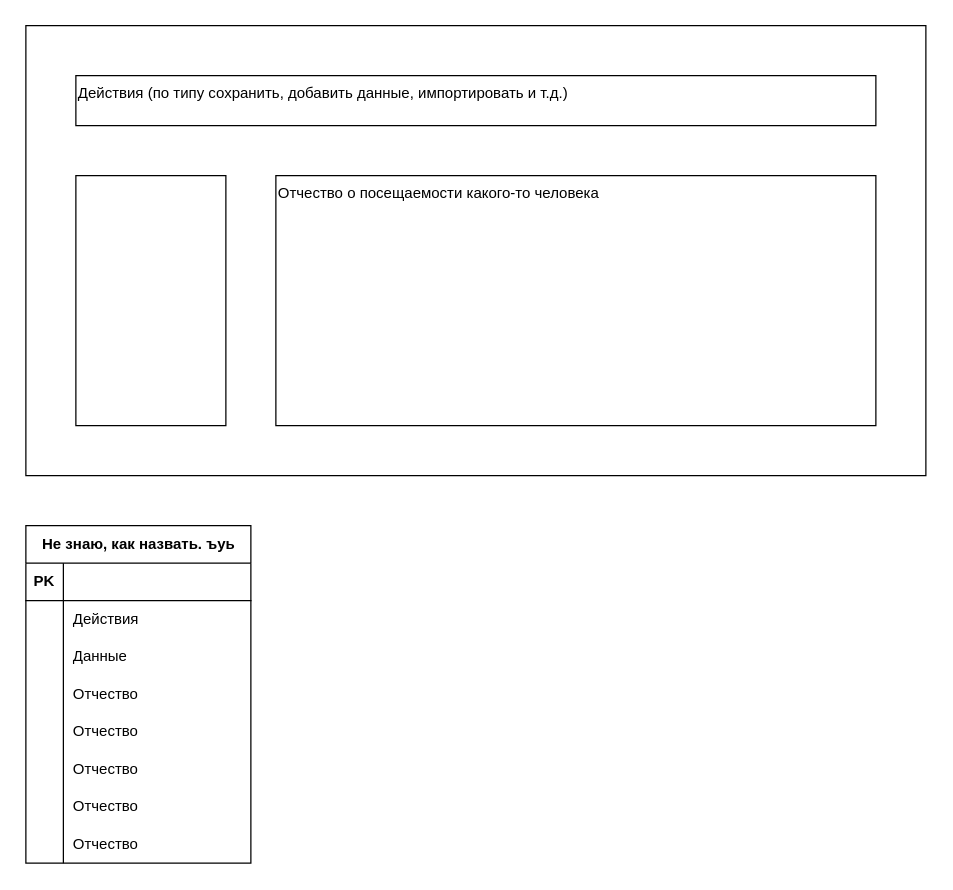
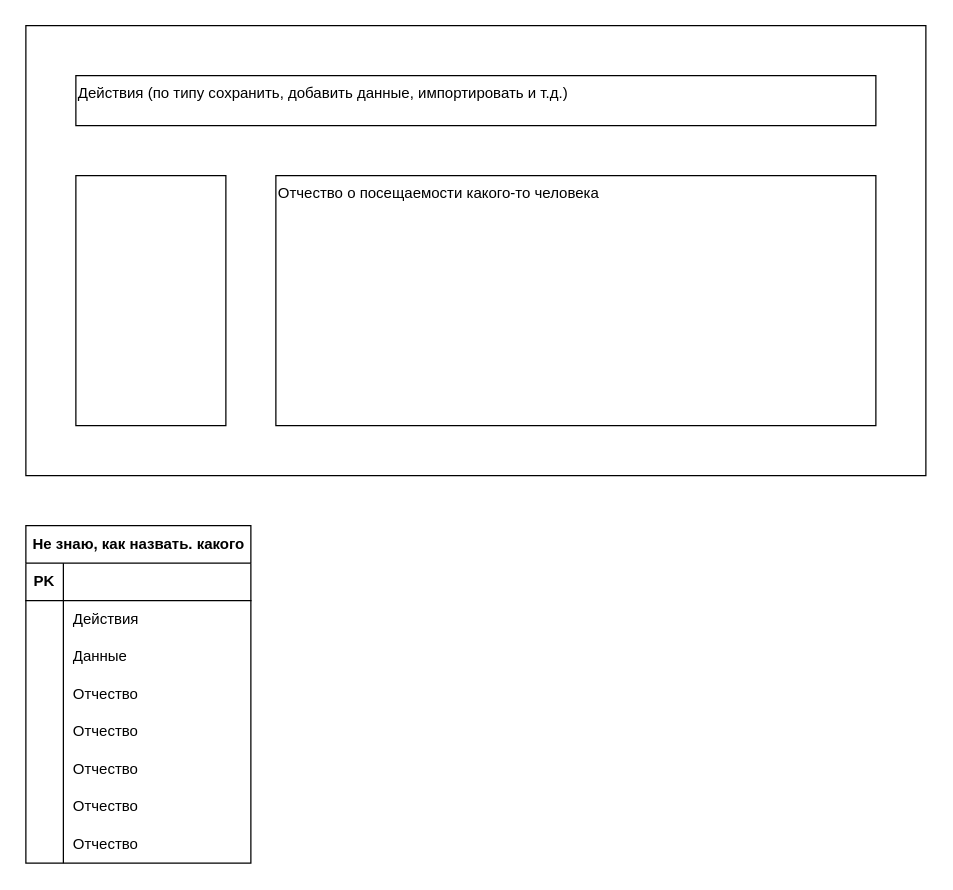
node "Не знаю, как назвать. ъуь": label "Не знаю, как назвать. ъуь" -> "Не знаю, как назвать. какого"
